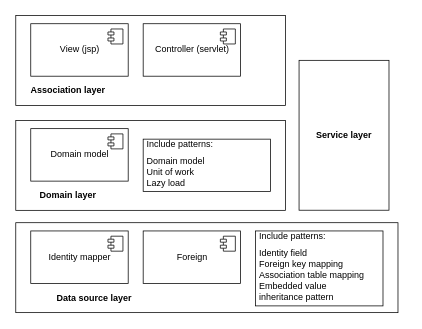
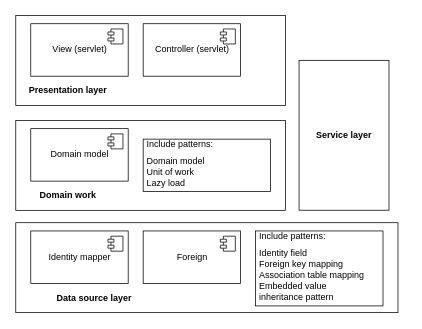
node "View (jsp)": label "View (jsp)" -> "View (servlet)"
node "Association layer": label "Association layer" -> "Presentation layer"
node "Domain layer": label "Domain layer" -> "Domain work"
